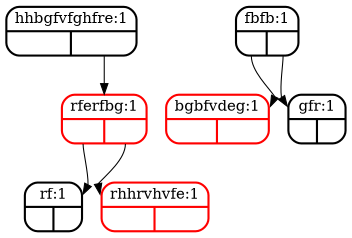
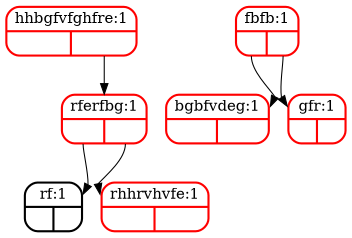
node "hhbgfvfghfre:1": color black -> red
node "fbfb:1": color black -> red
node "gfr:1": color black -> red
